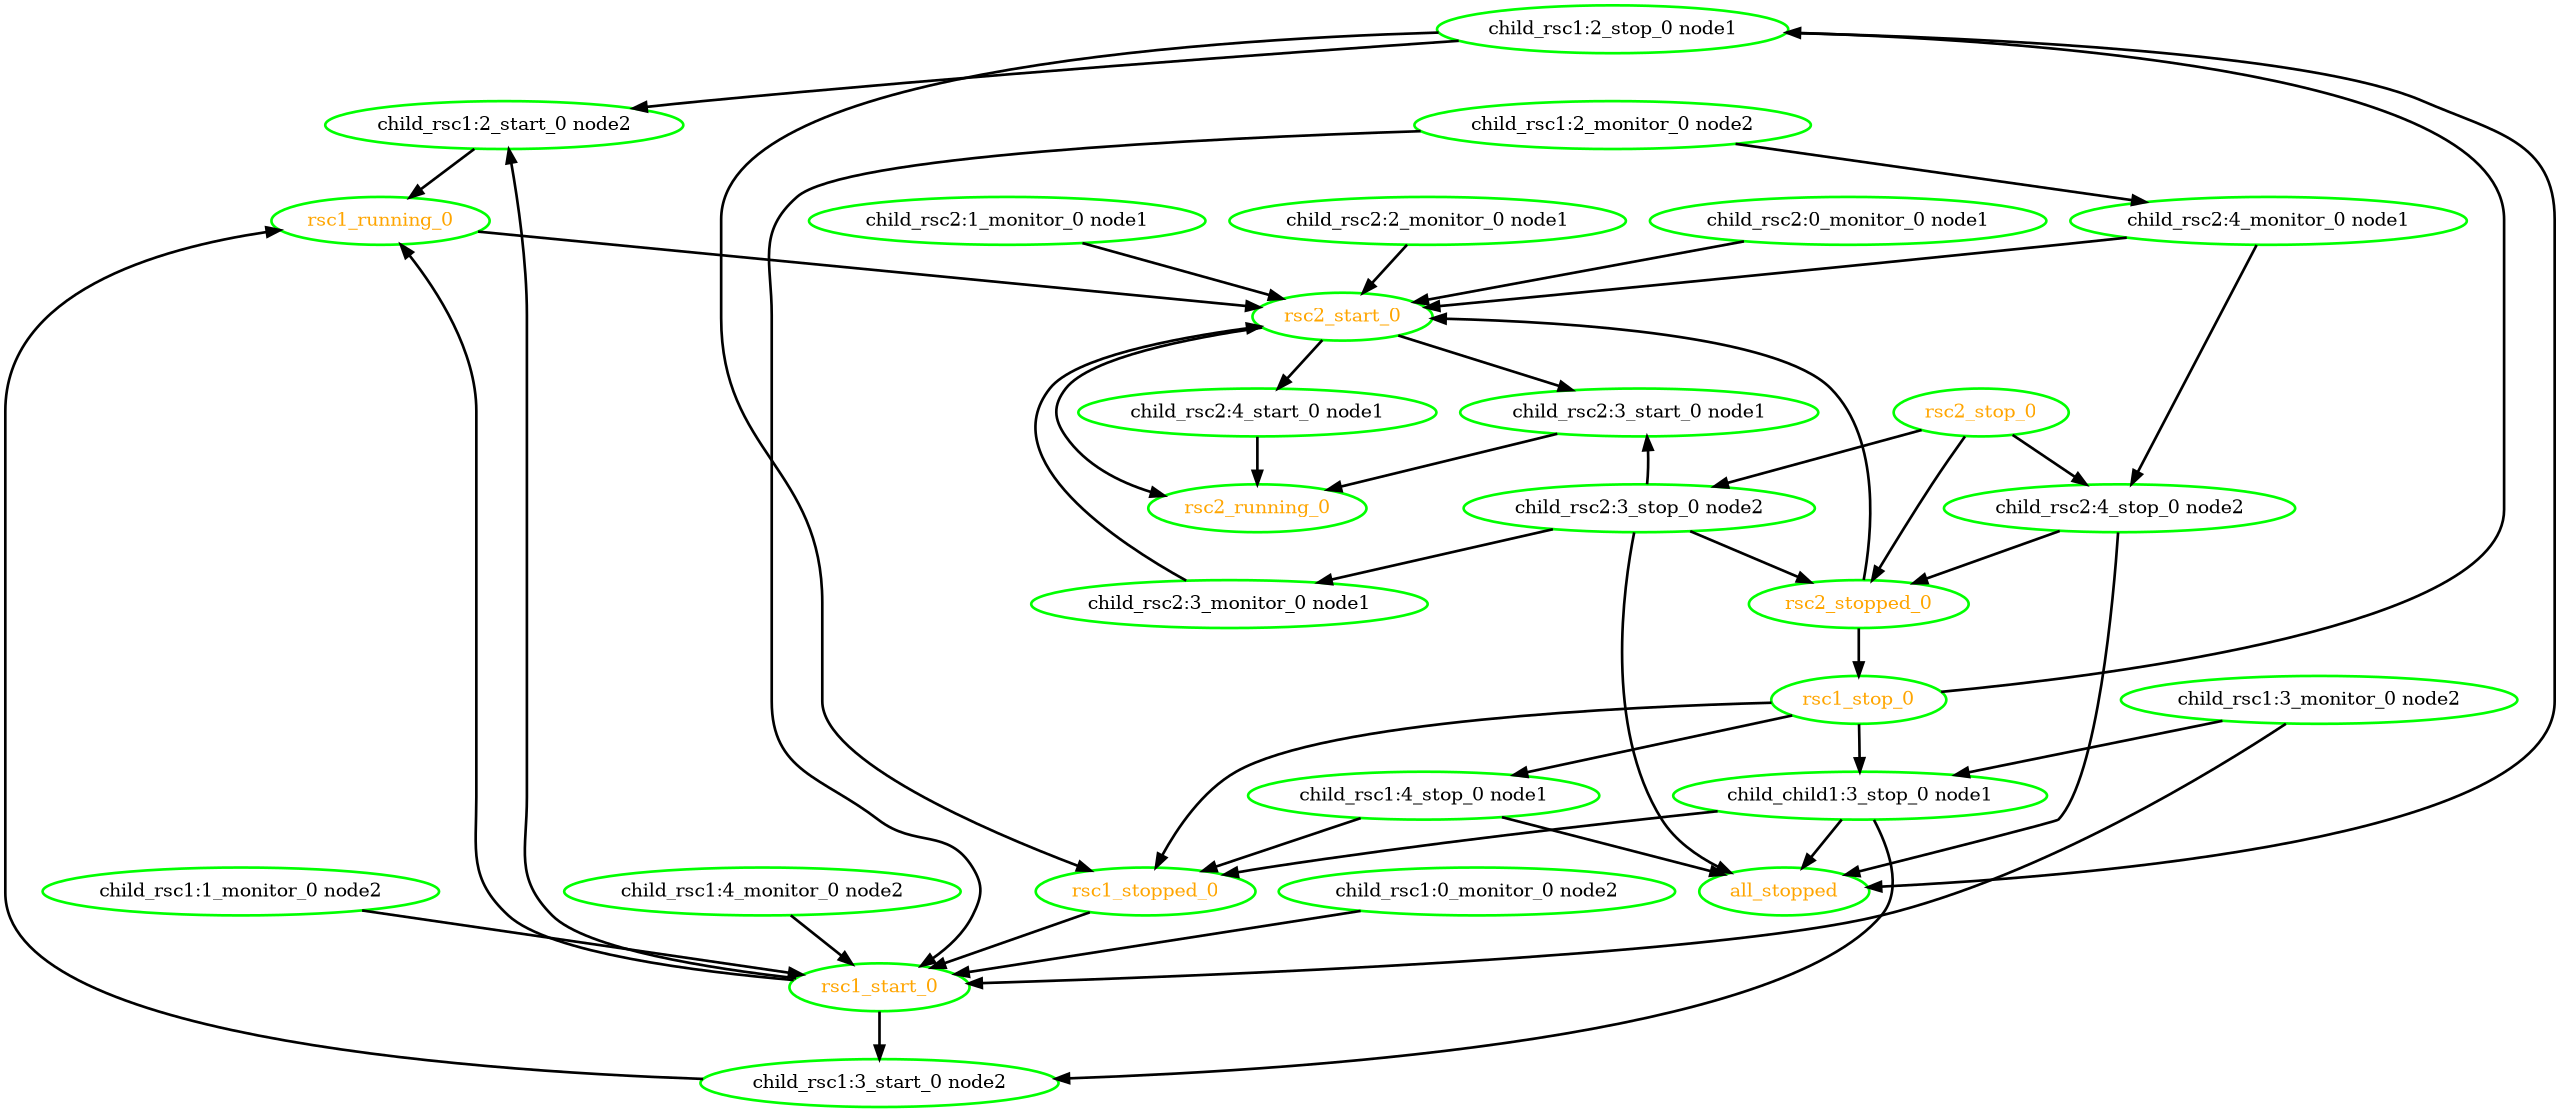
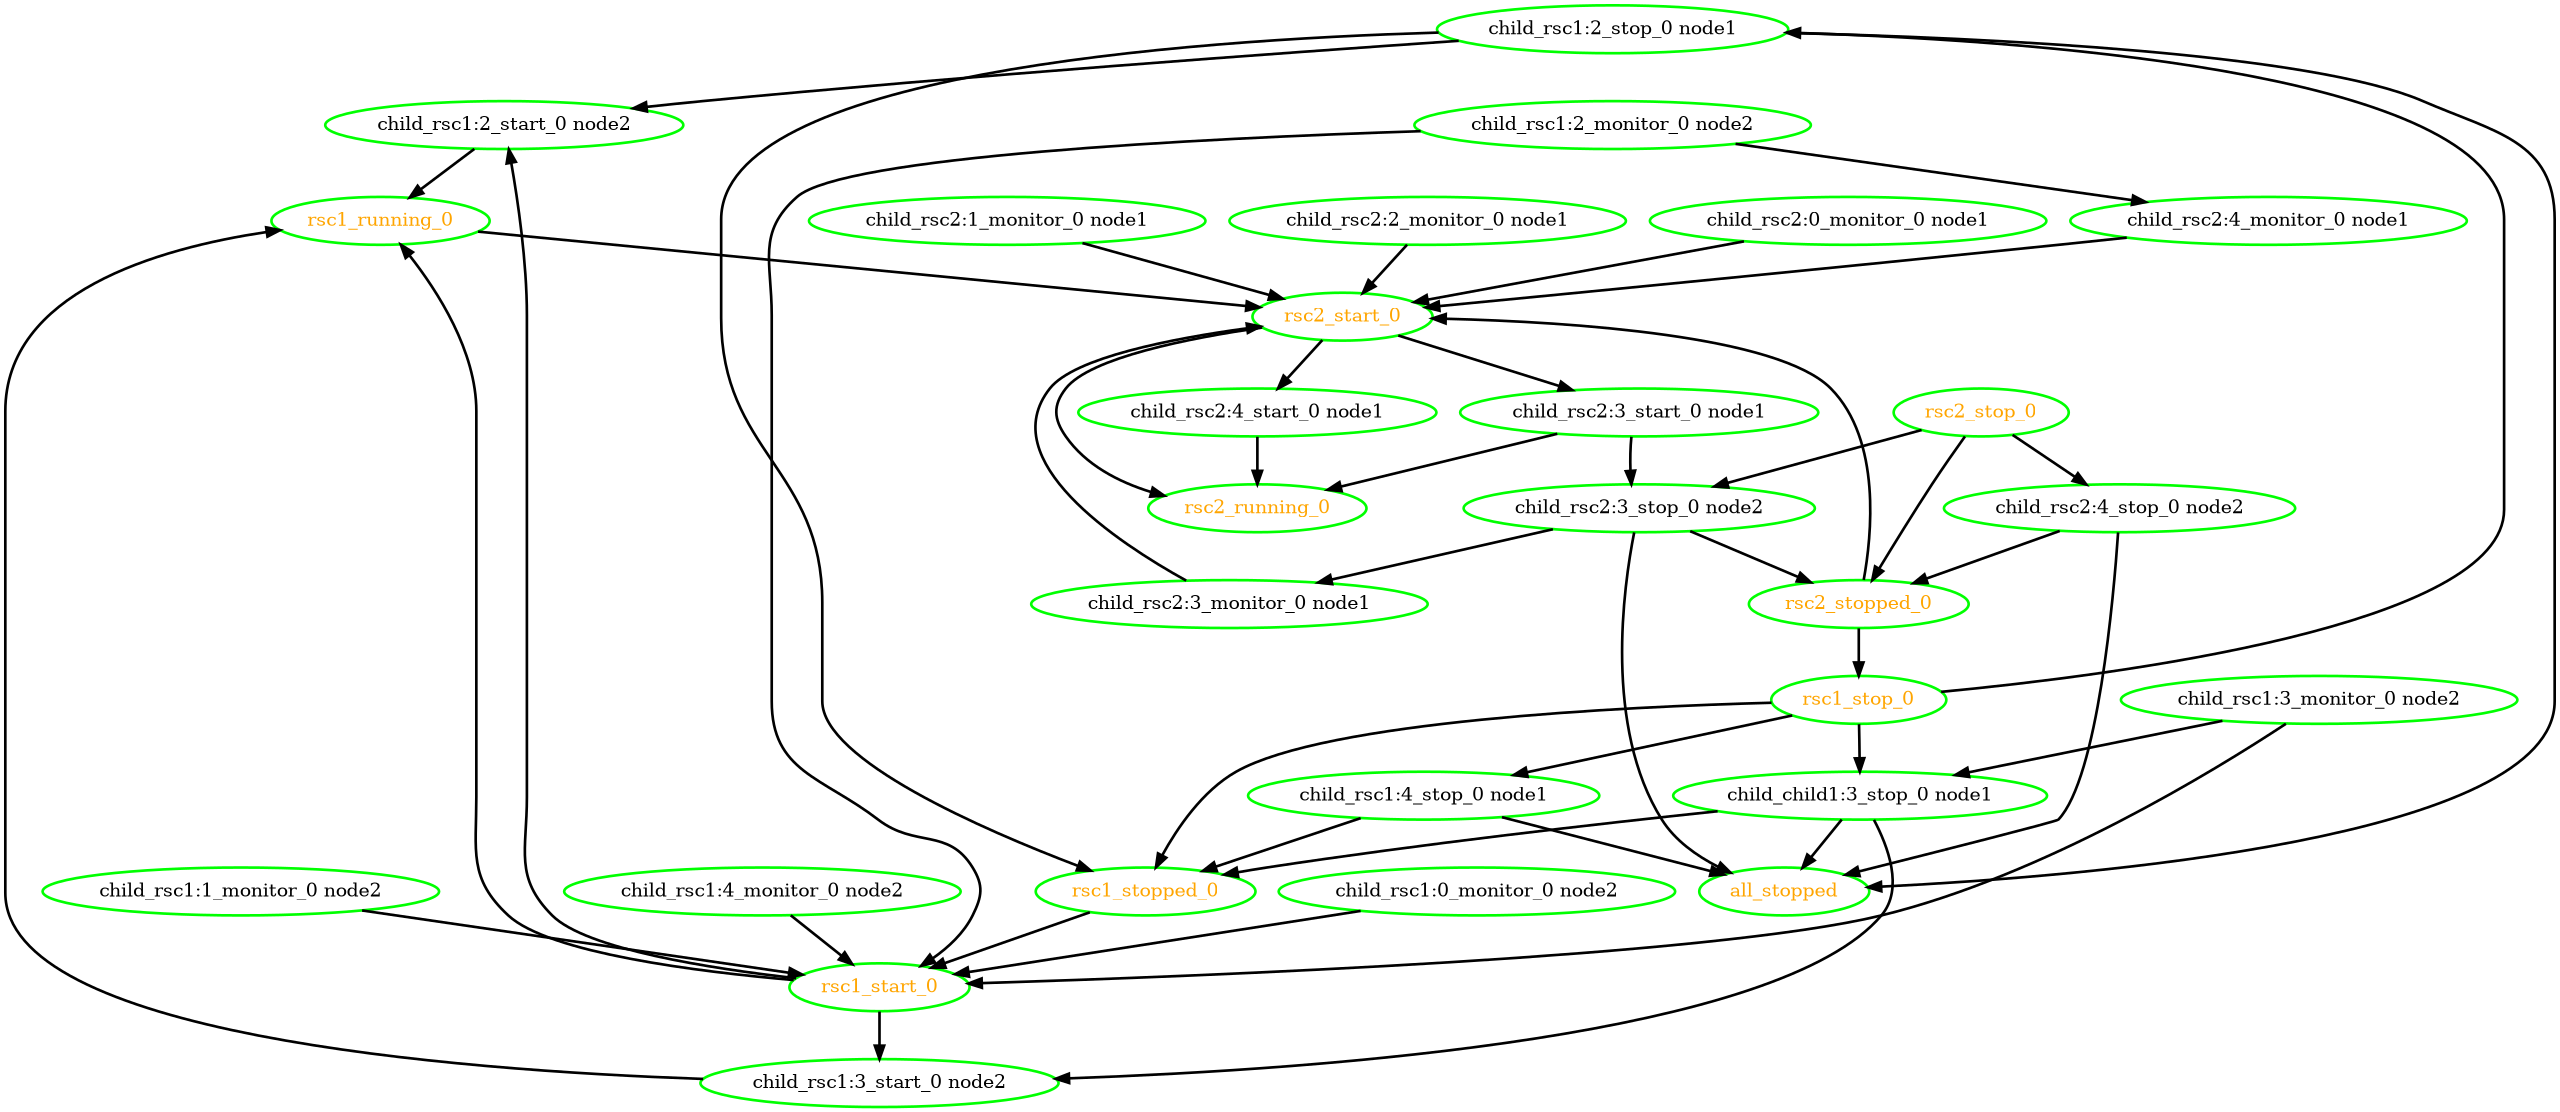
edge "child_rsc2:4_monitor_0 node1" -> "child_rsc2:4_stop_0 node2": removed
edge "child_rsc2:3_stop_0 node2" -> "child_rsc2:3_start_0 node1": reversed
